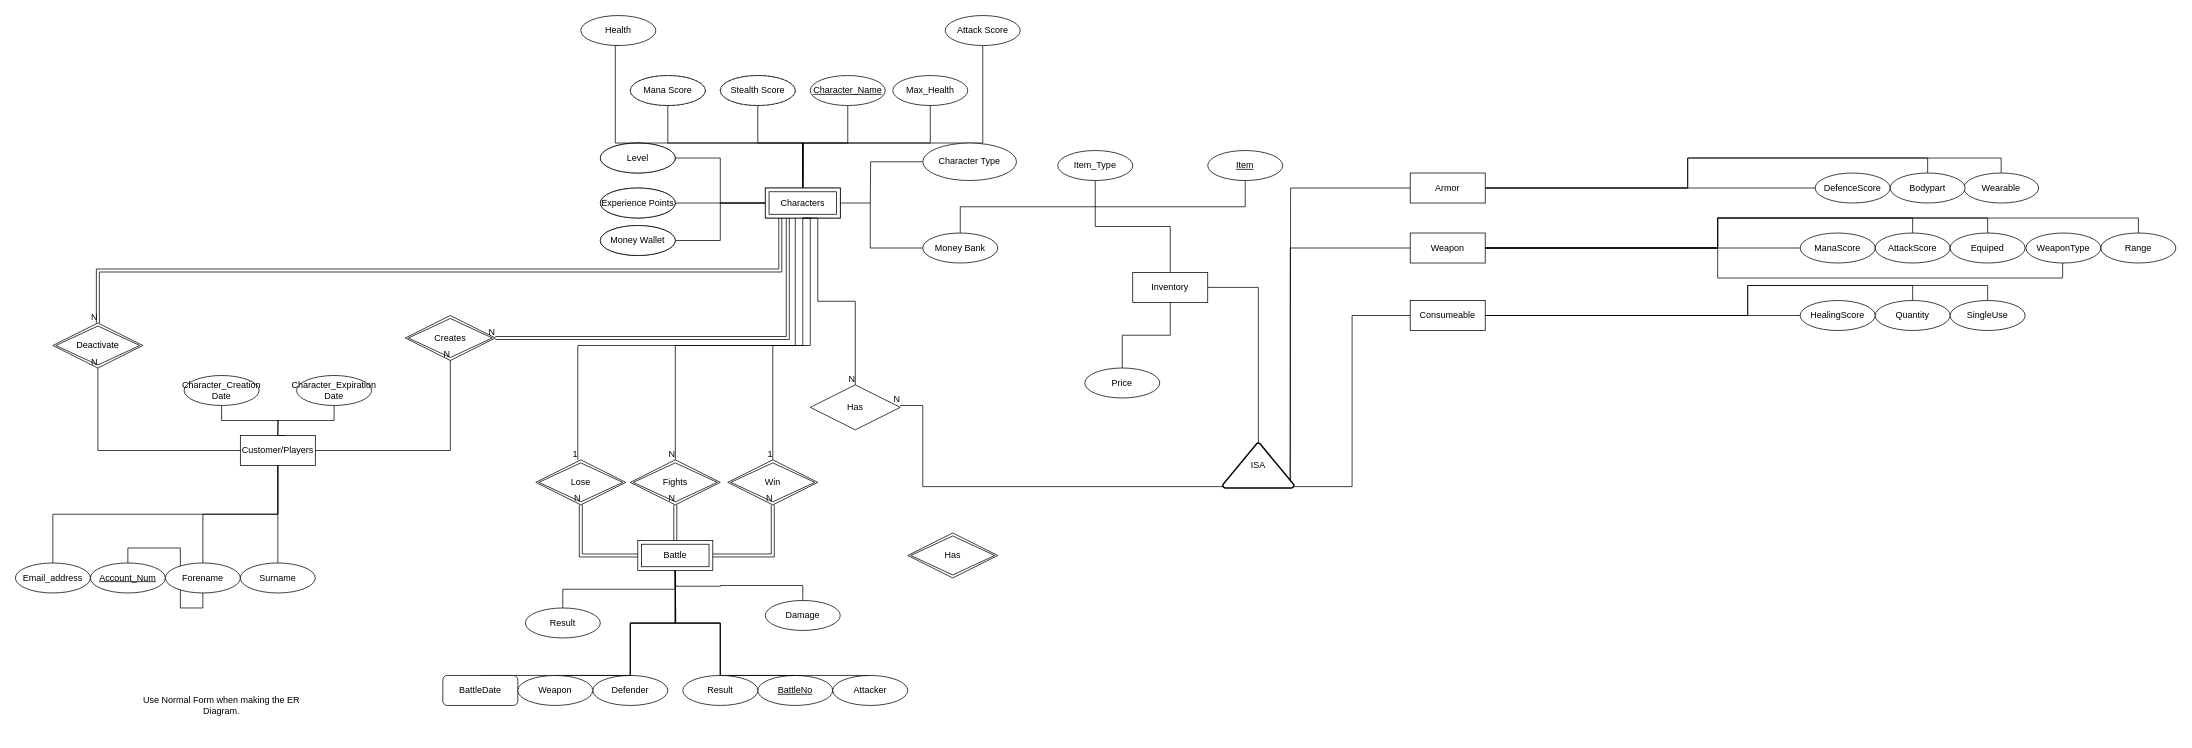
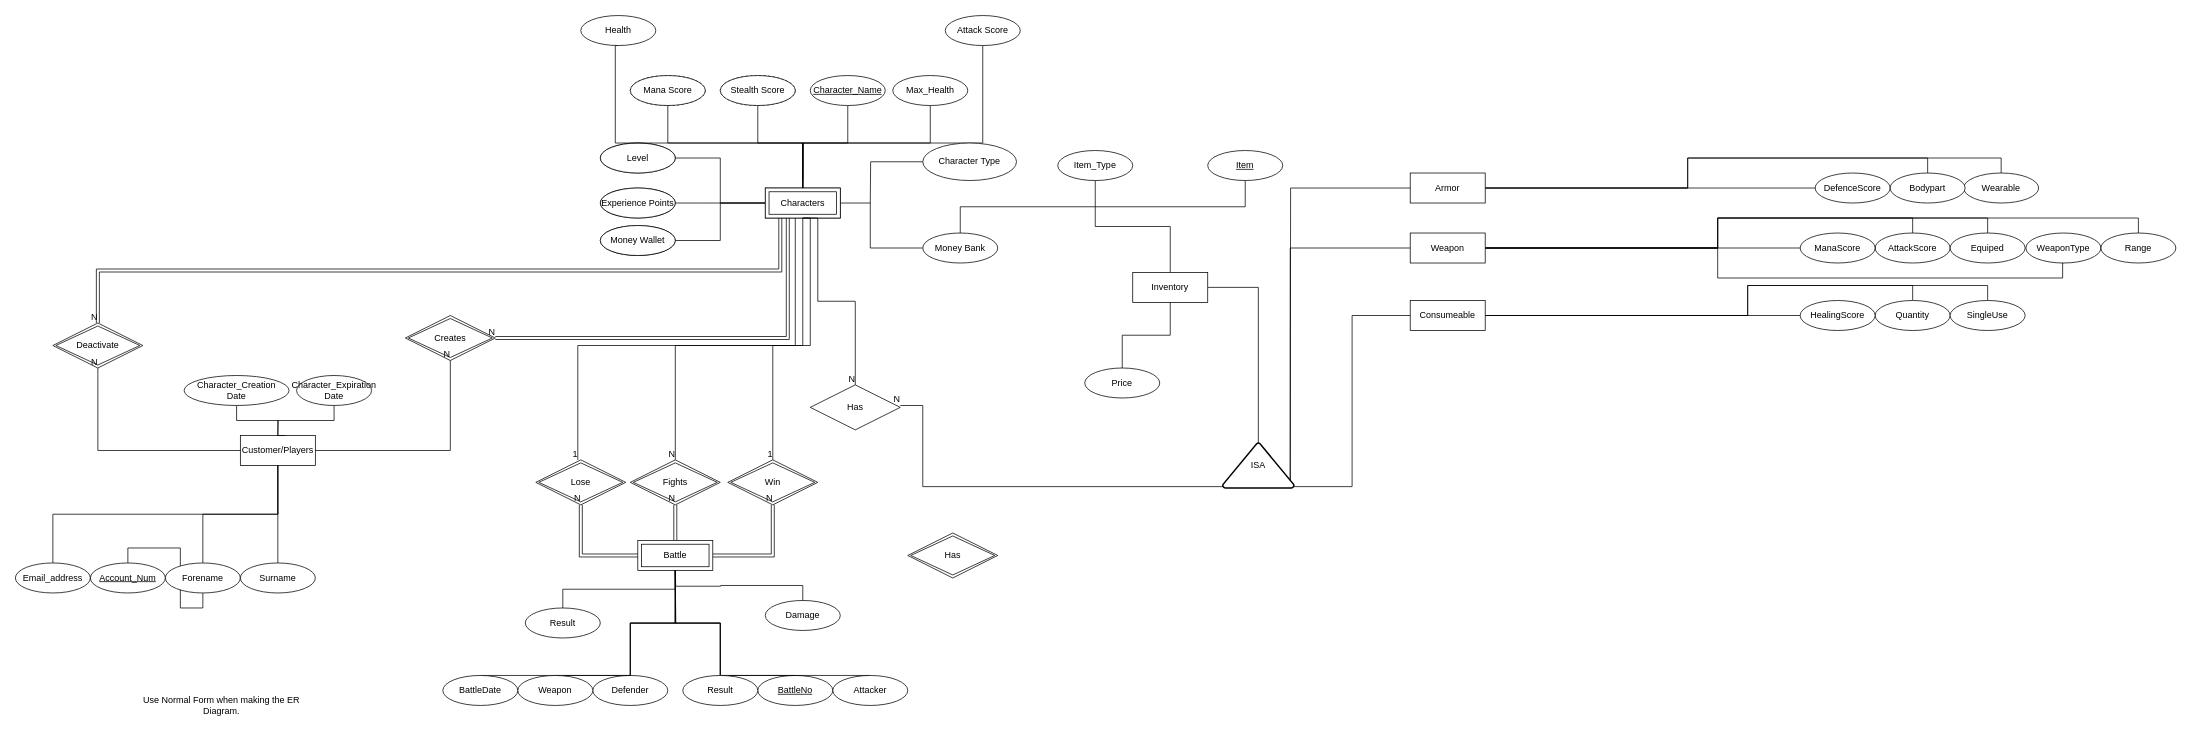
node "Character_Creation Date": size 75x30 -> 105x30
node "BattleDate": shape rounded rectangle -> ellipse
